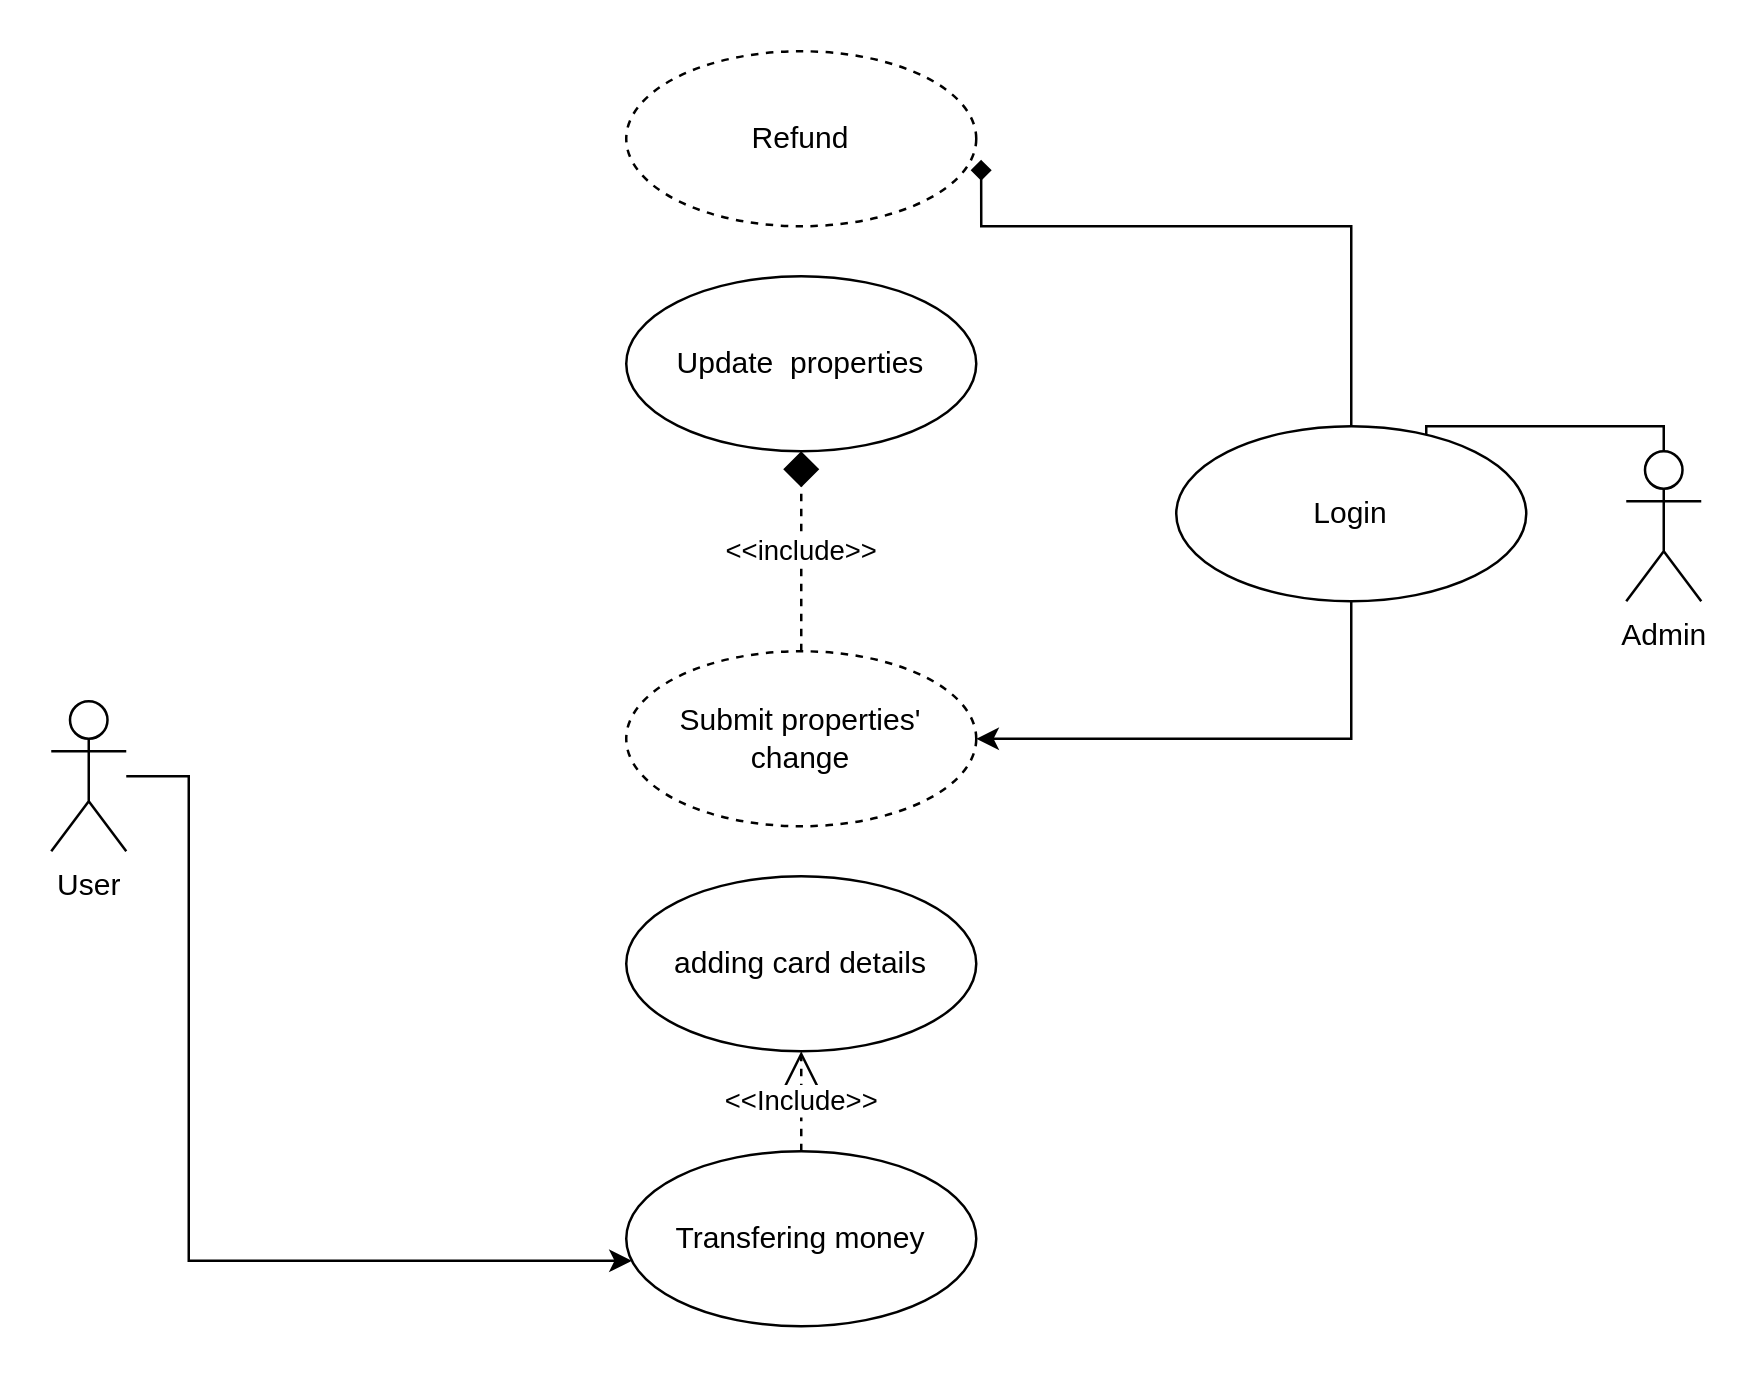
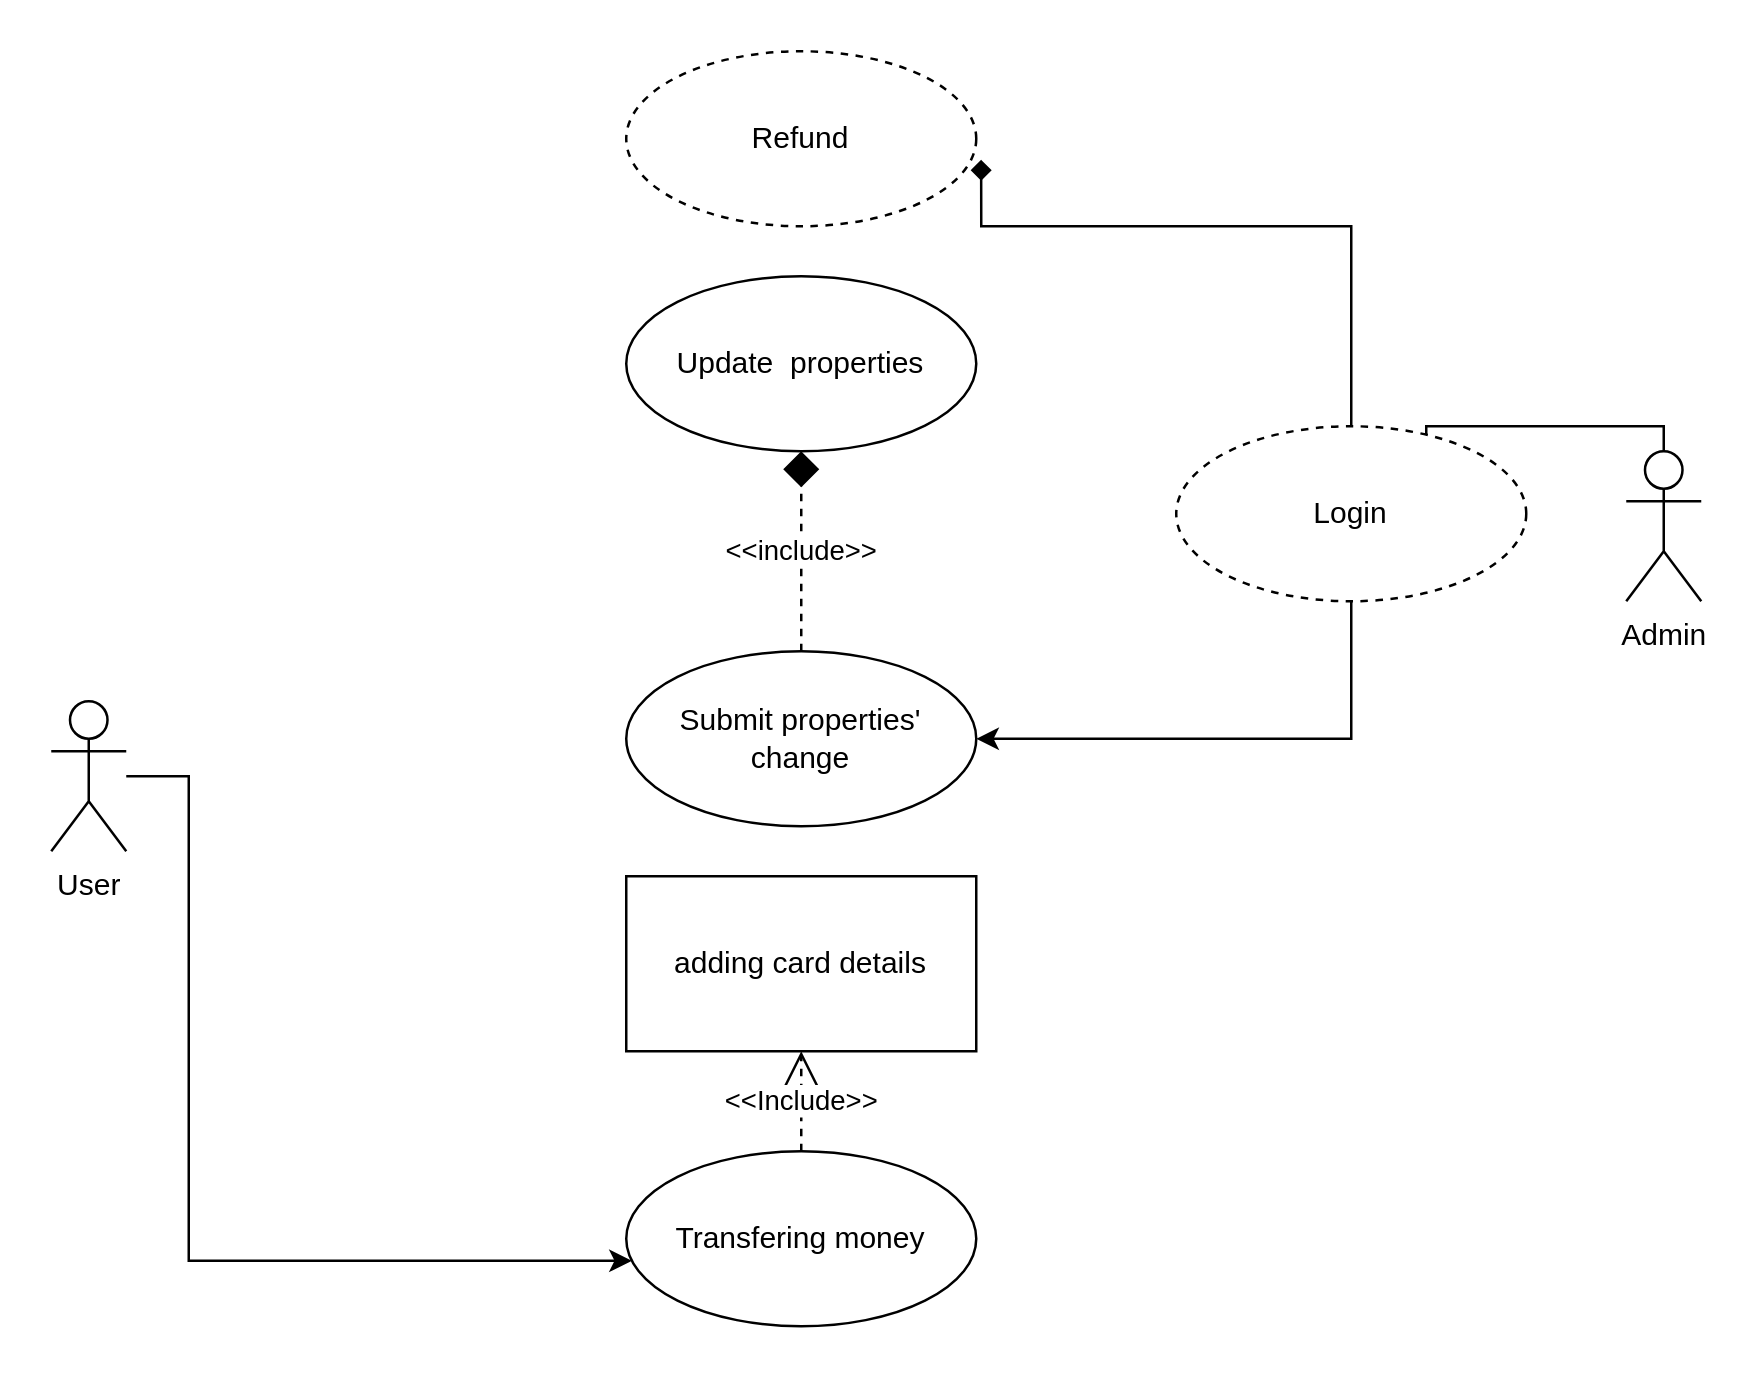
node "Login": style solid -> dashed
node "Submit properties' change": style dashed -> solid
node "adding card details": shape ellipse -> rectangle
